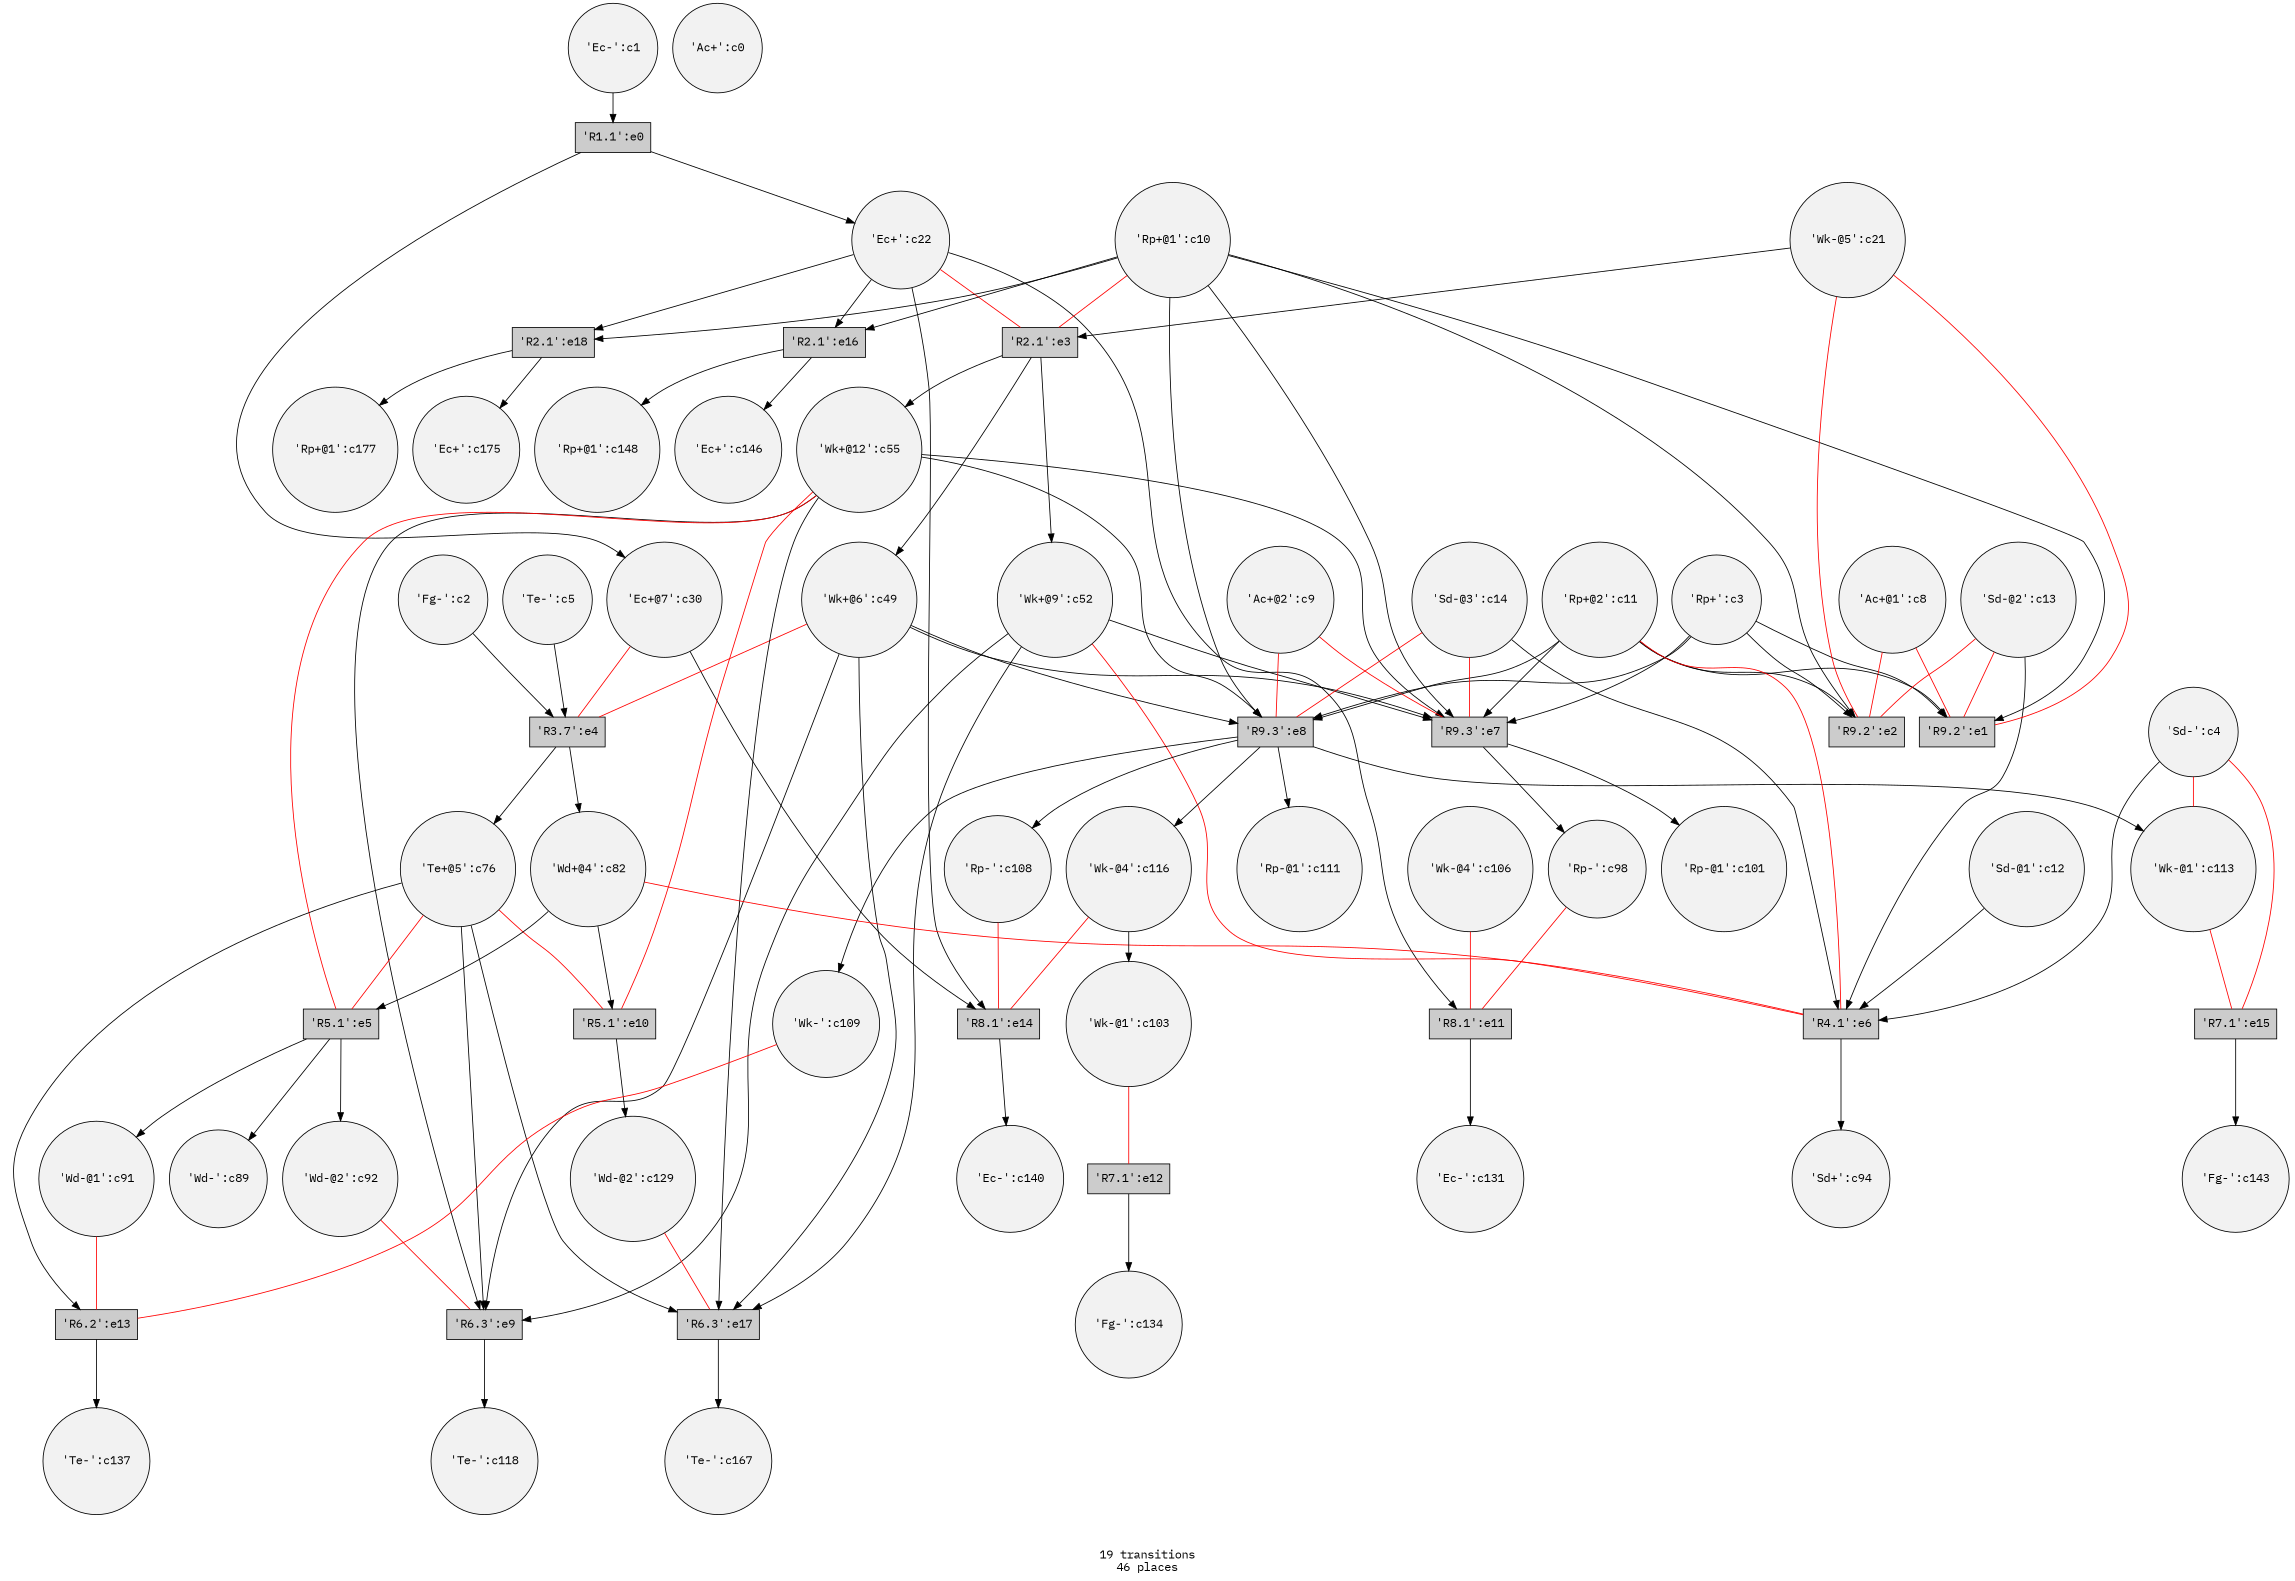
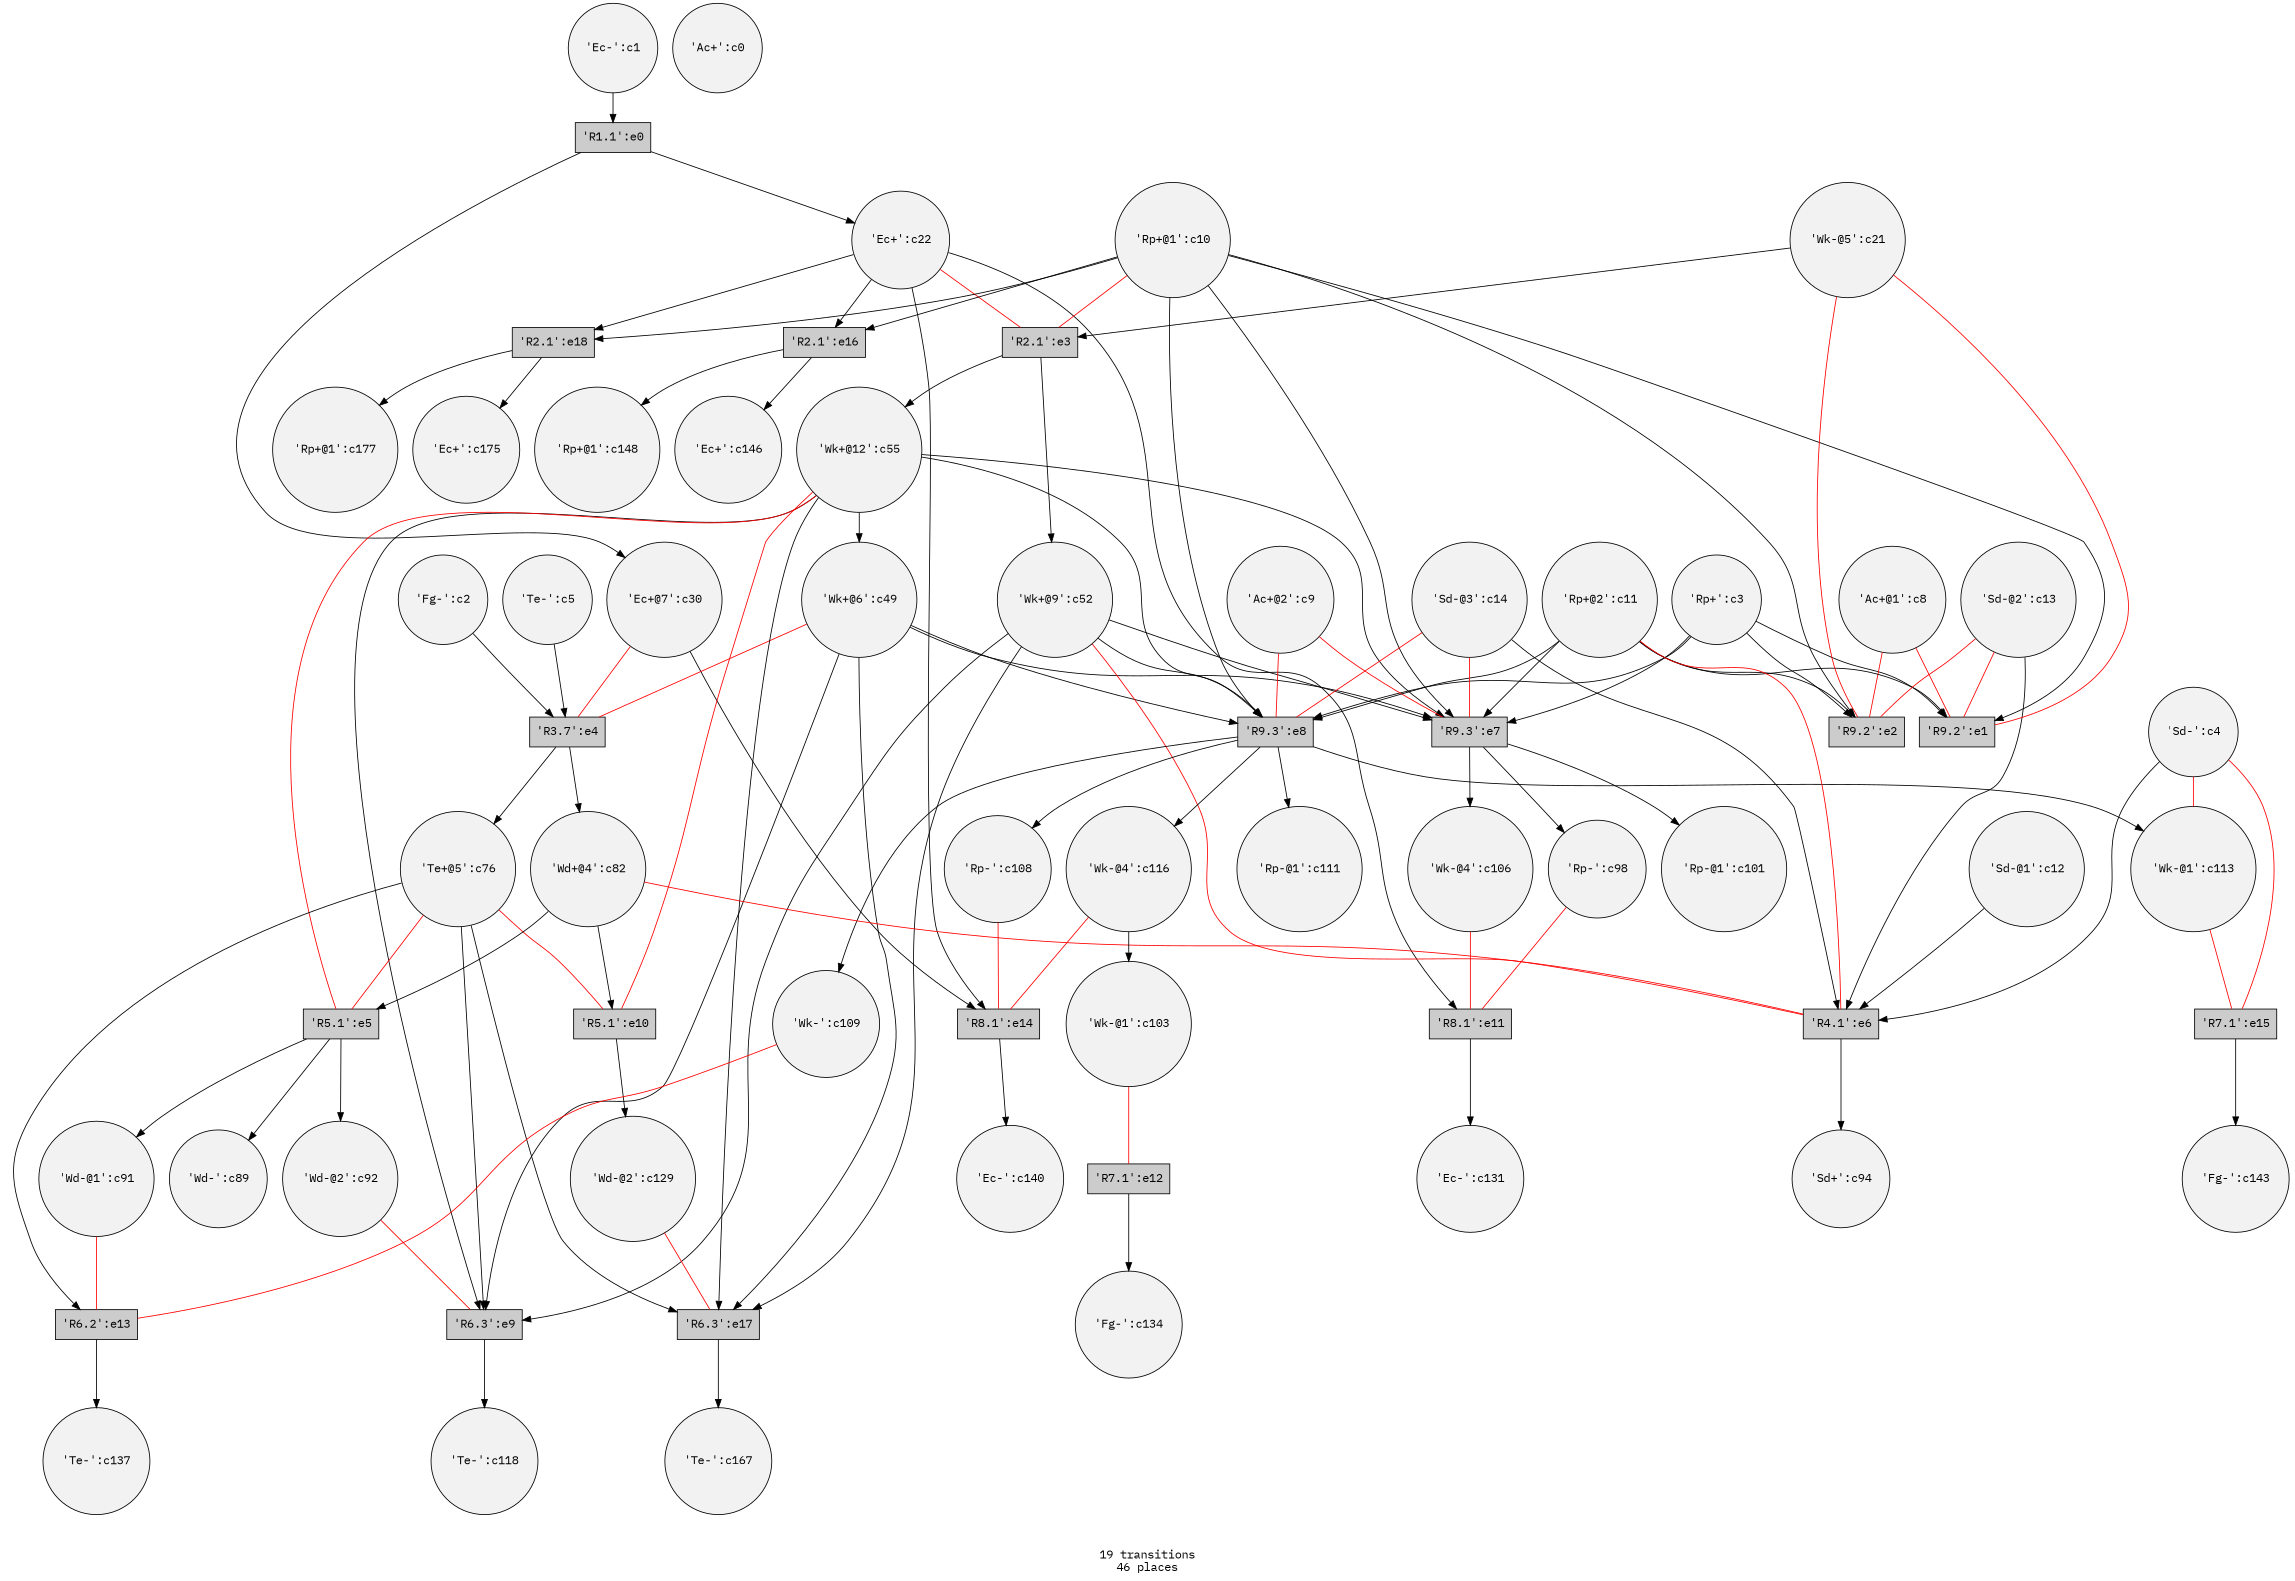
edge "'R2.1':e3" -> "'Wk+@6':c49": now "'Wk+@12':c55" -> "'Wk+@6':c49"
edge "'Wk+@9':c52" -> "'R9.3':e8": added
edge "'R9.3':e7" -> "'Wk-@4':c106": added
